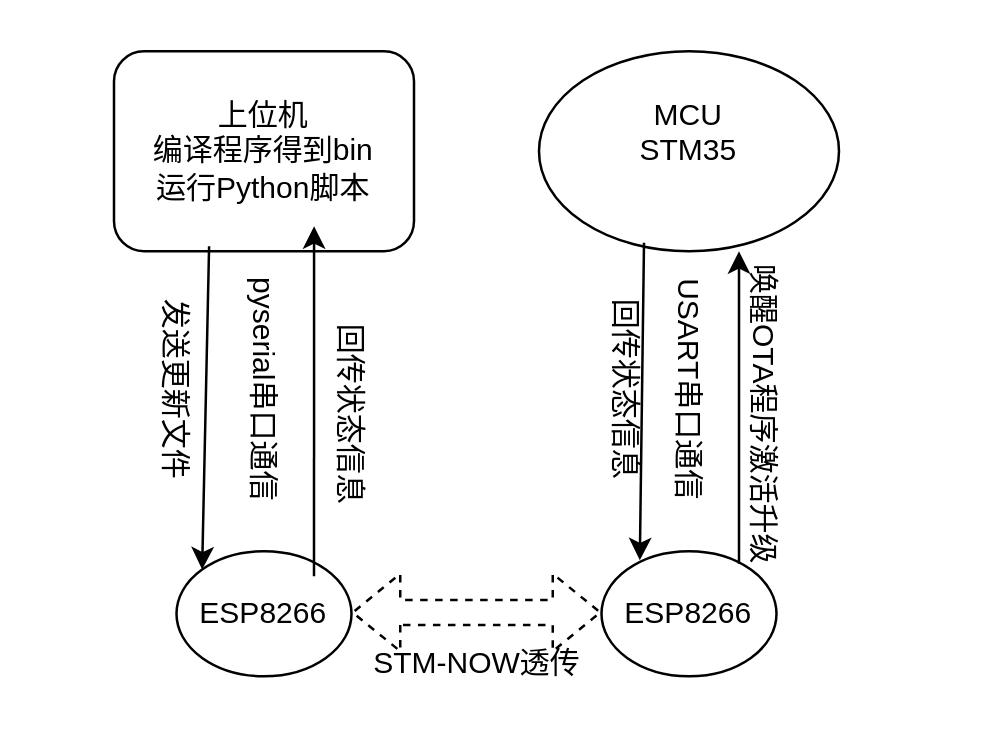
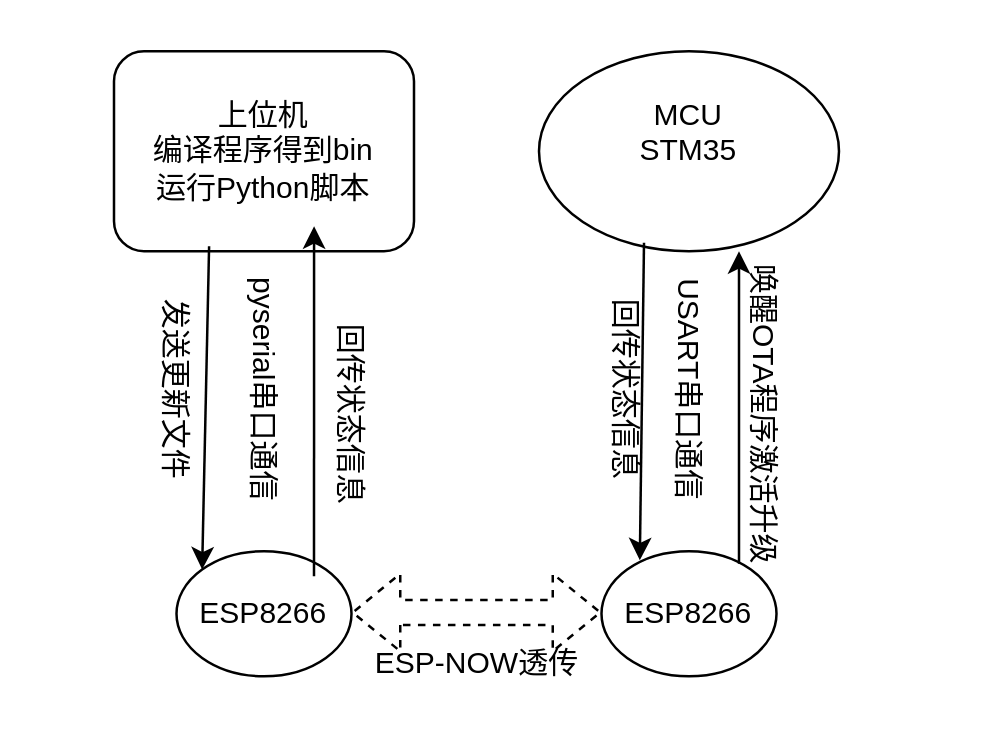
node "STM-NOW透传": label "STM-NOW透传" -> "ESP-NOW透传"
